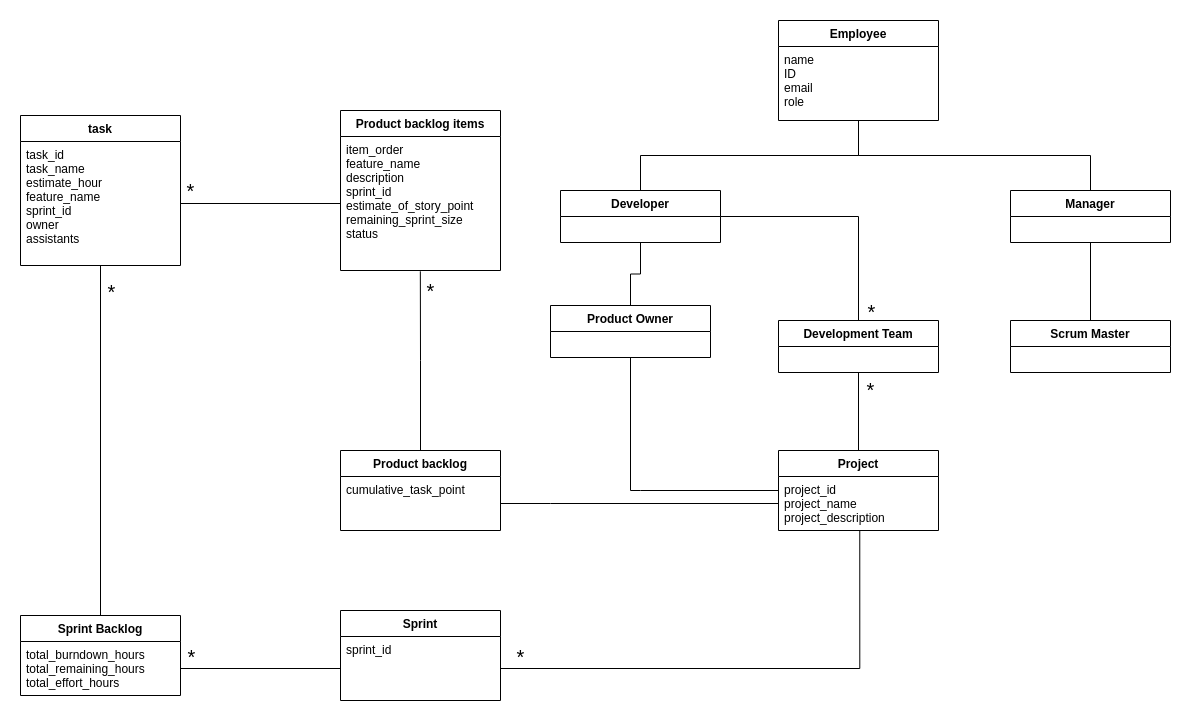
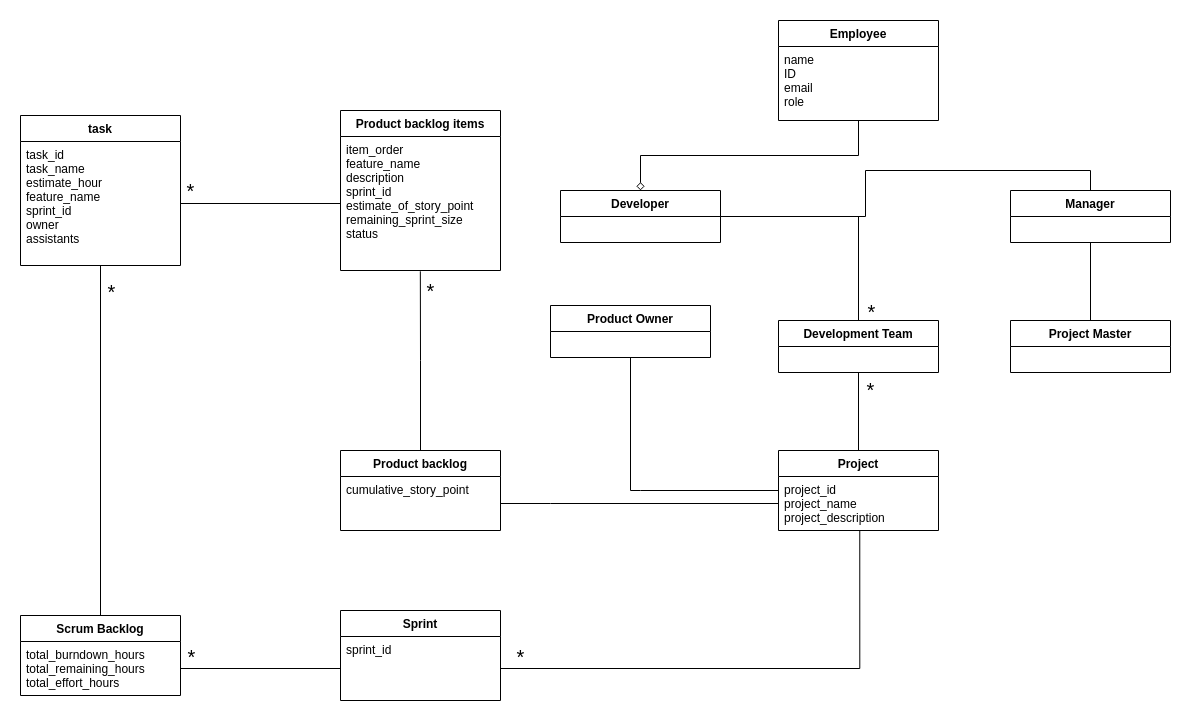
edge "Employee" -- "Manager": now "Developer" -- "Manager"
edge "Employee" -- "Developer": arrowhead none -> diamond
edge "Developer" -- "Product Owner": removed
node "Scrum Master": label "Scrum Master" -> "Project Master"
node "cumulative_task_point": label "cumulative_task_point" -> "cumulative_story_point"
node "Sprint Backlog": label "Sprint Backlog" -> "Scrum Backlog"
